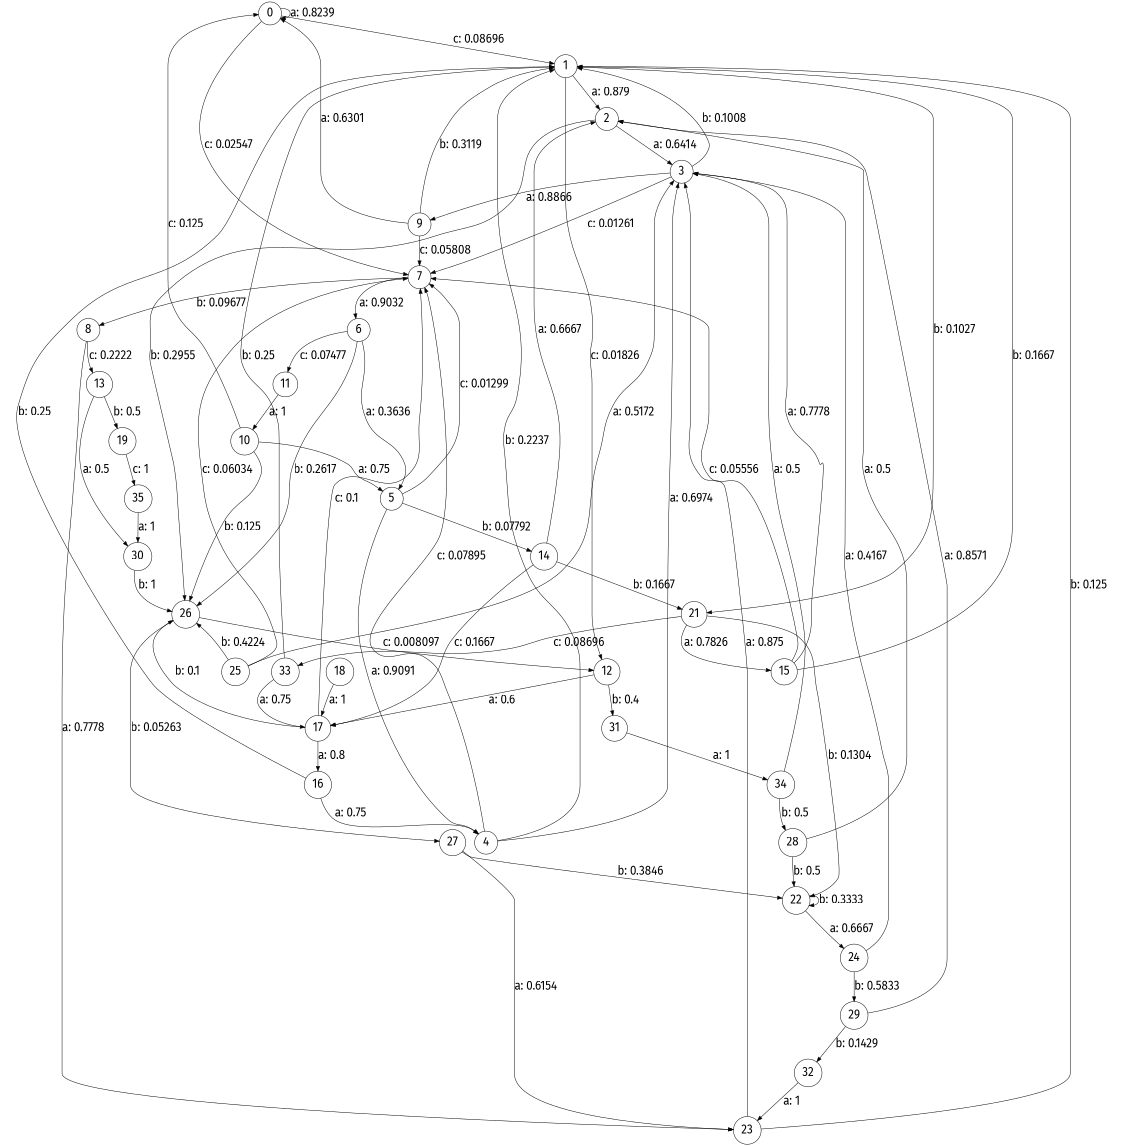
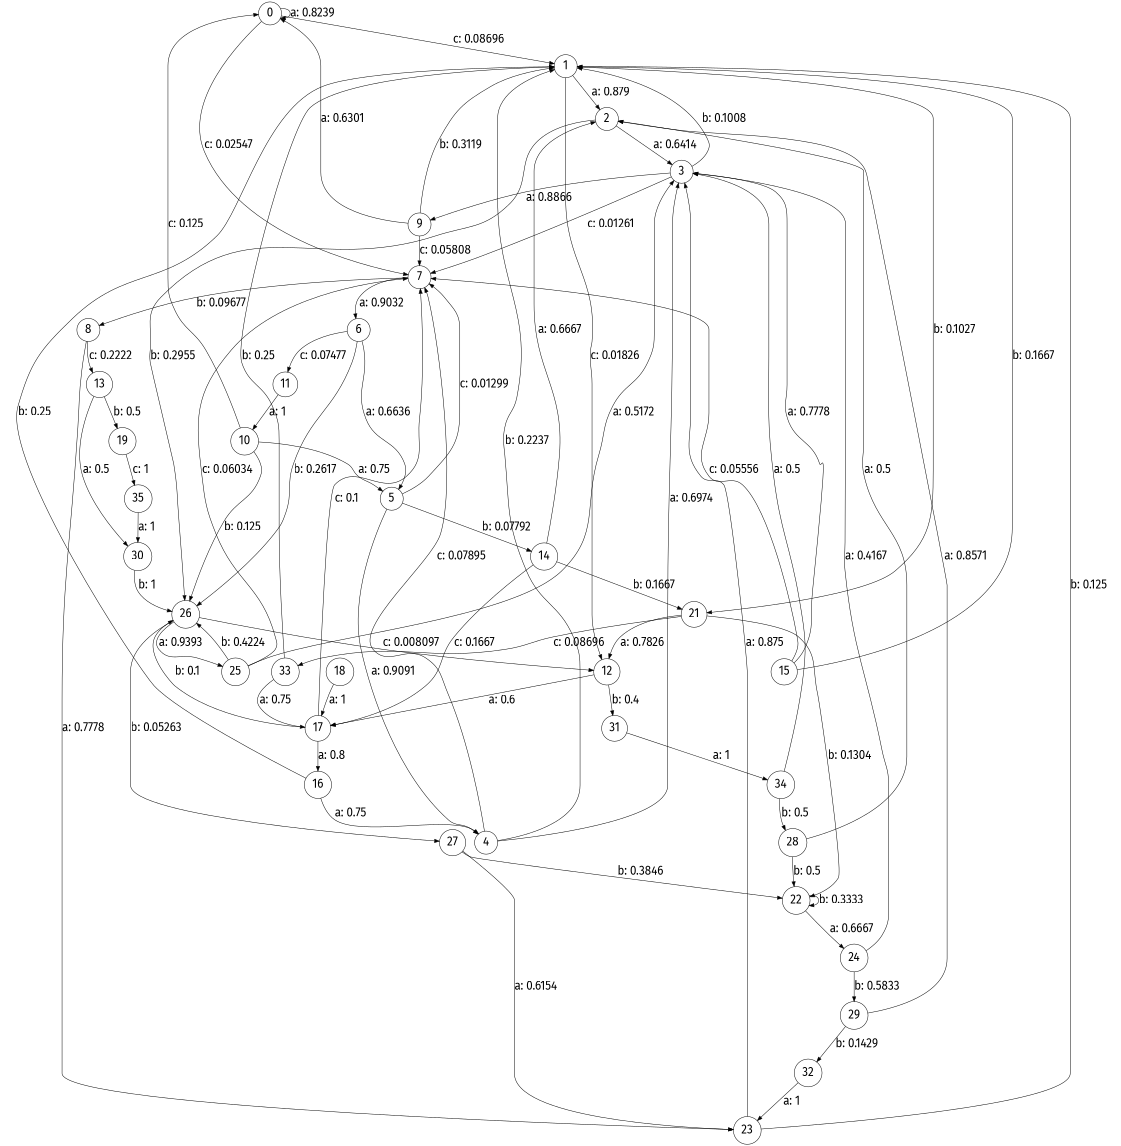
edge "6" -> "5": label "a: 0.3636   " -> "a: 0.6636   "
edge "26" -> "25": added, label "a: 0.9393"
edge "21" -> "15": now "21" -> "12"
